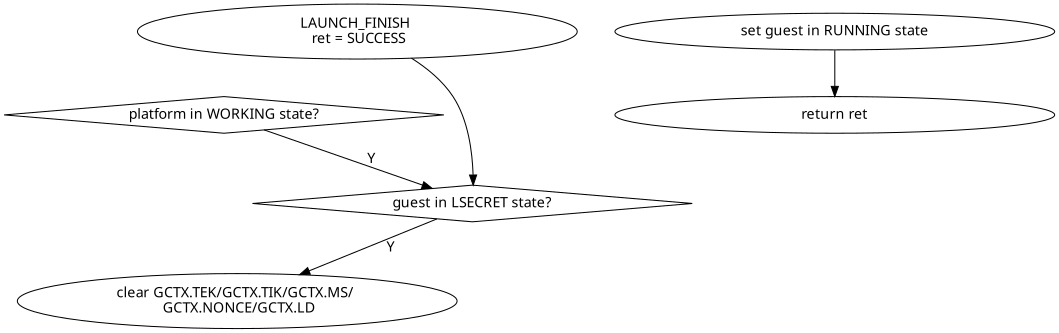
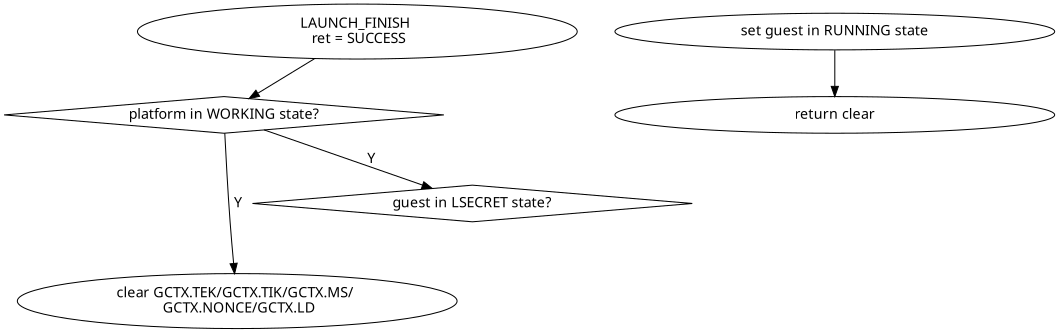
edge "LAUNCH_FINISH ret = SUCCESS" -> "guest in LSECRET state?": now "LAUNCH_FINISH ret = SUCCESS" -> "platform in WORKING state?"
node "return ret": label "return ret" -> "return clear"
edge "guest in LSECRET state?" -> "clear GCTX.TEK/GCTX.TIK/GCTX.MS/ GCTX.NONCE/GCTX.LD": now "platform in WORKING state?" -> "clear GCTX.TEK/GCTX.TIK/GCTX.MS/ GCTX.NONCE/GCTX.LD"
